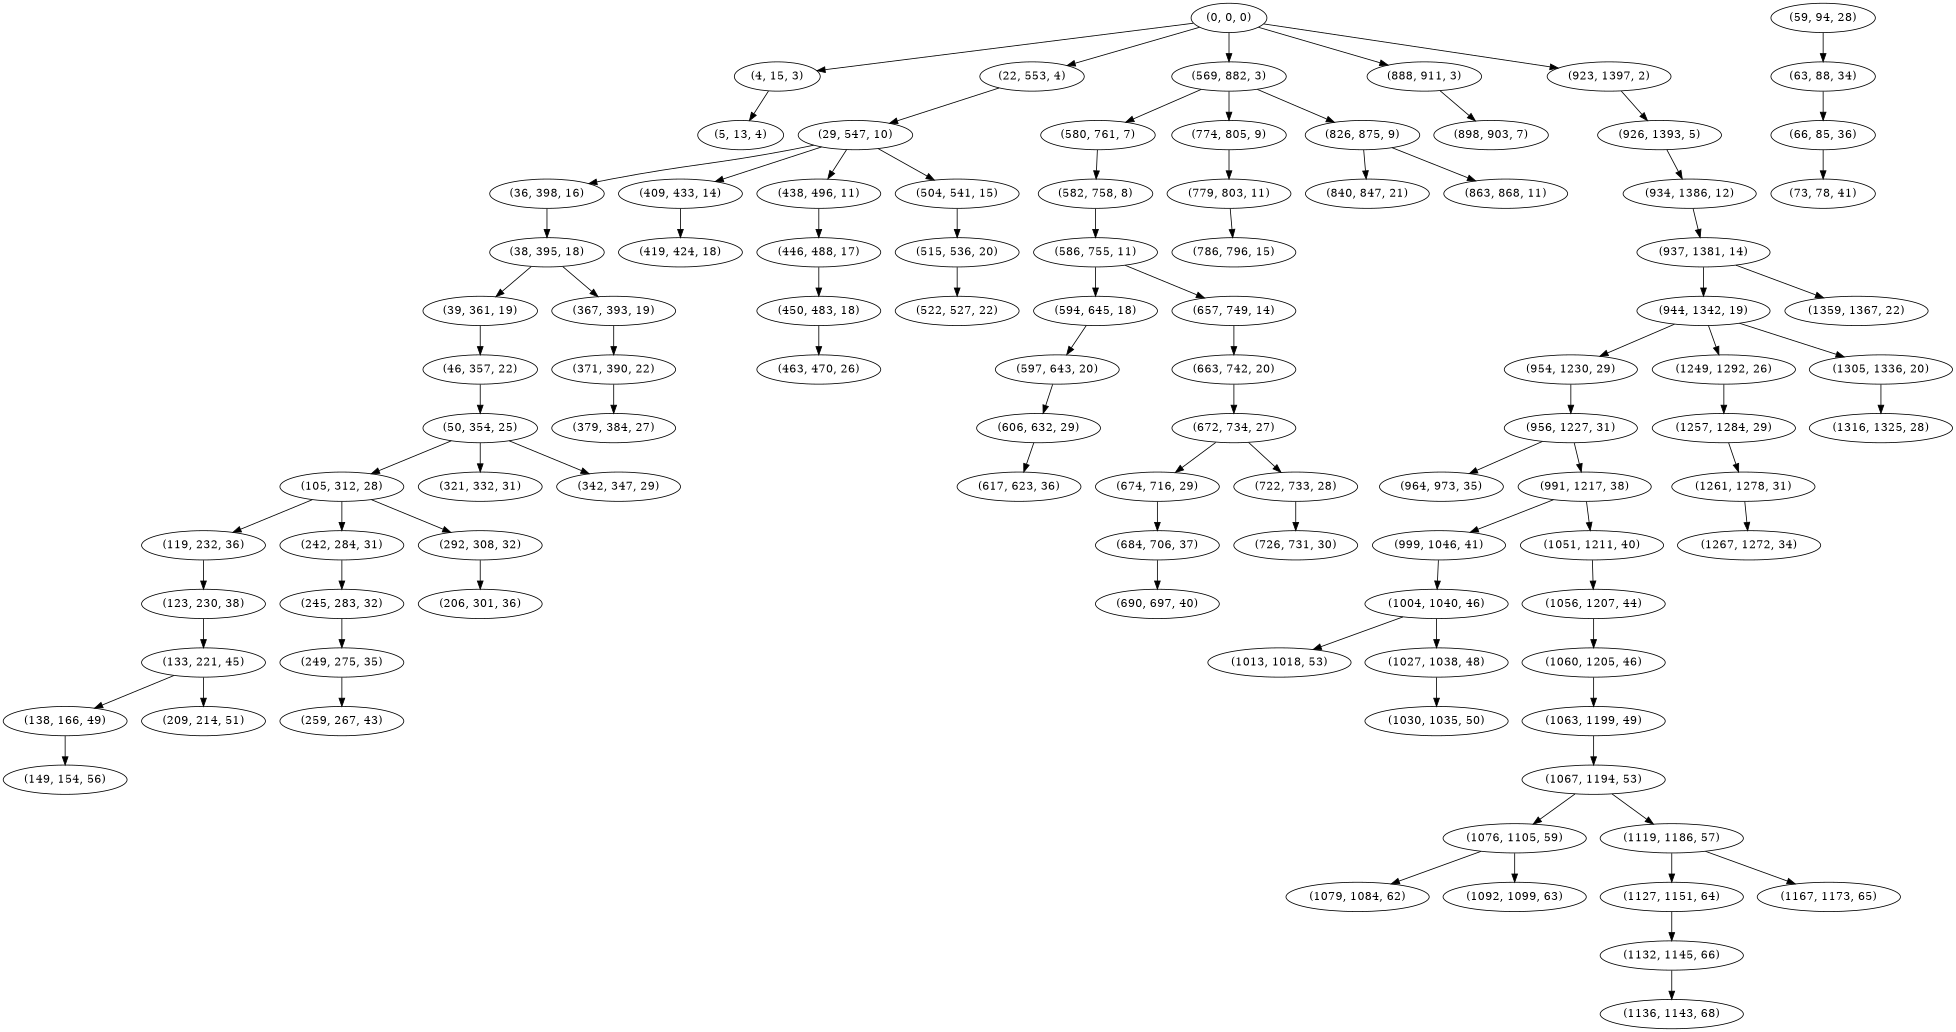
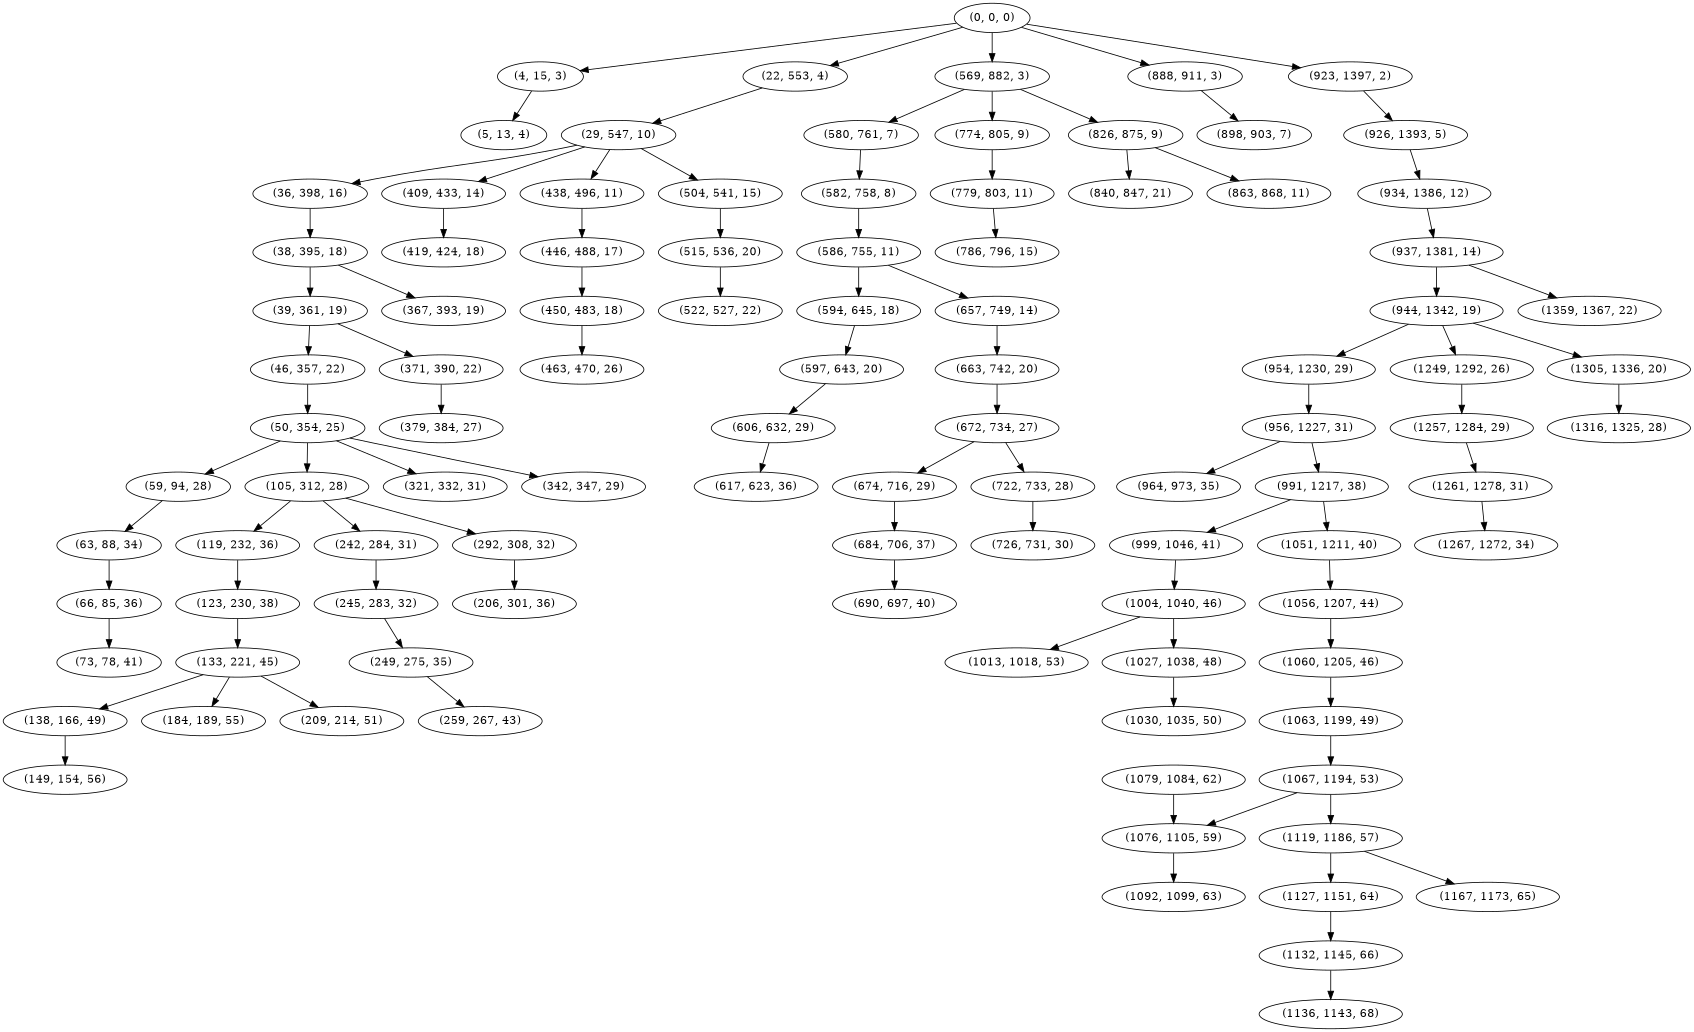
edge "(367, 393, 19)" -> "(371, 390, 22)": now "(39, 361, 19)" -> "(371, 390, 22)"
edge "(50, 354, 25)" -> "(59, 94, 28)": added
node "(184, 189, 55)": added
edge "(1076, 1105, 59)" -> "(1079, 1084, 62)": reversed
